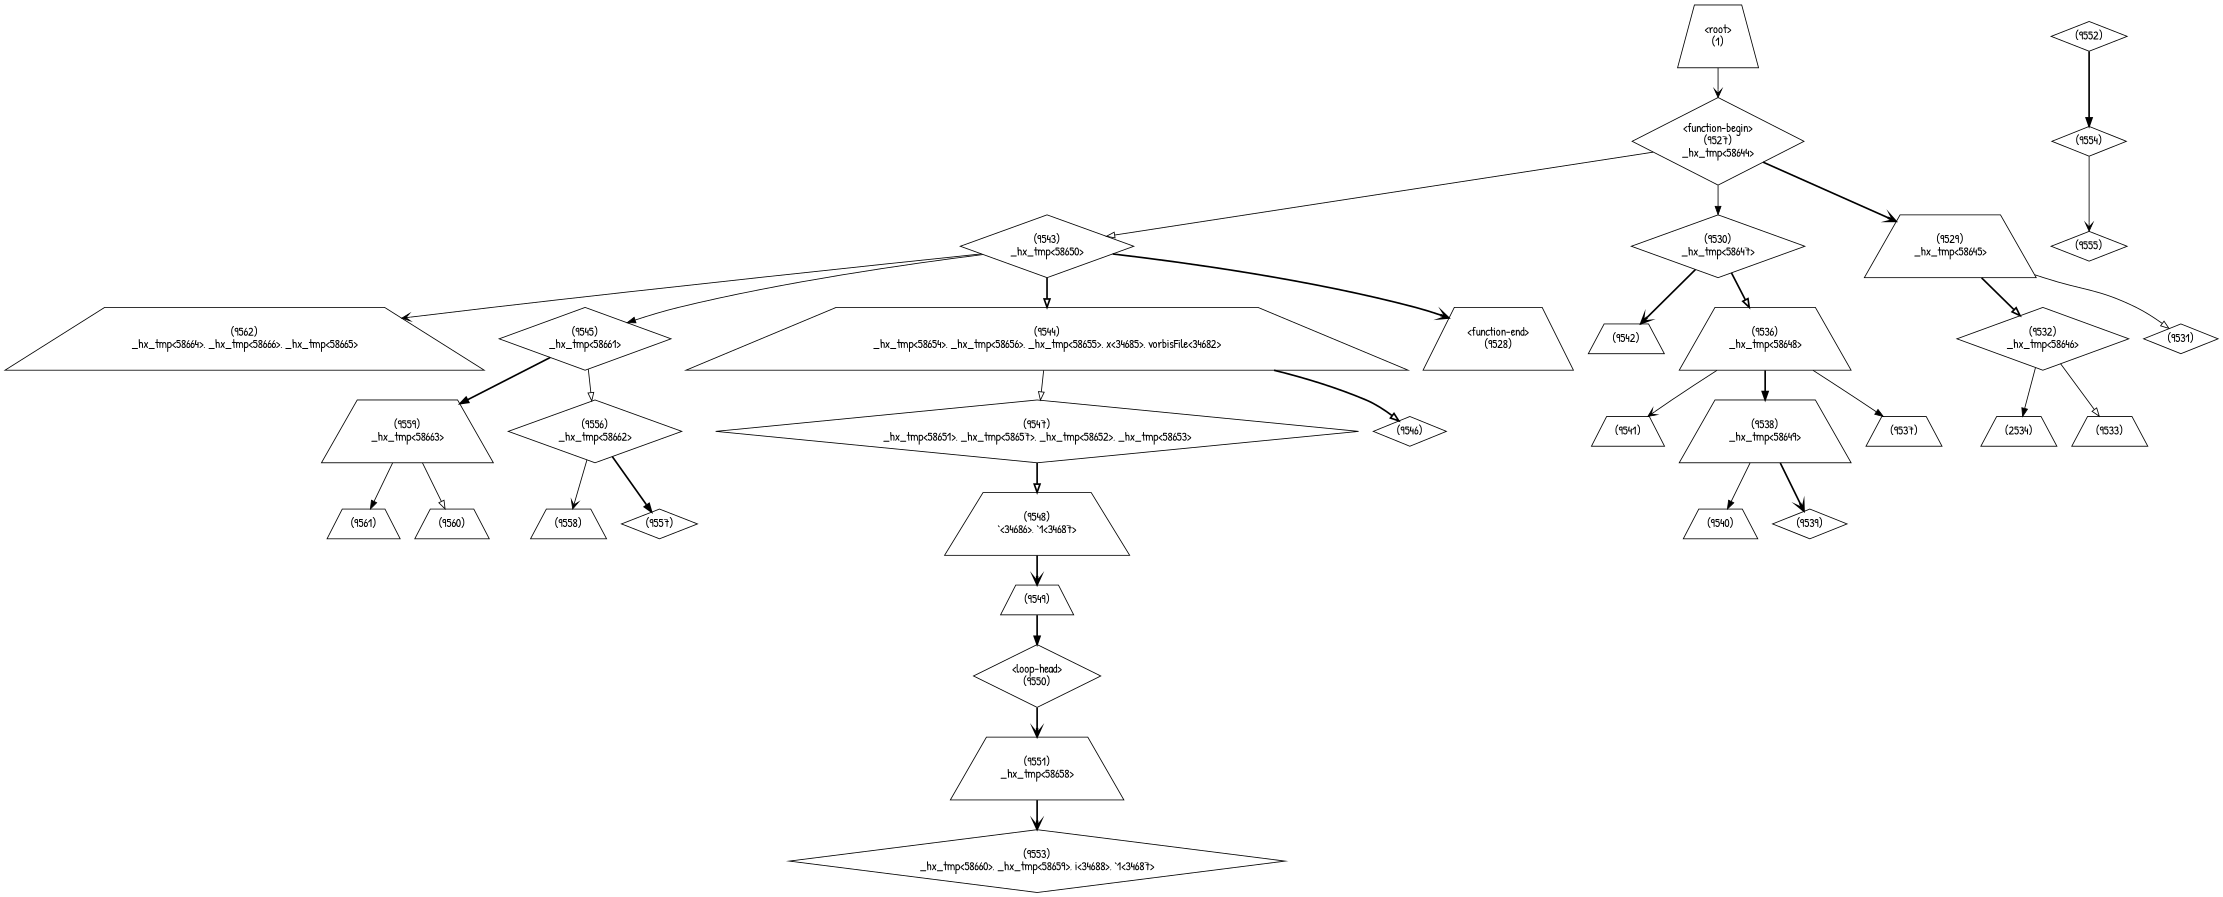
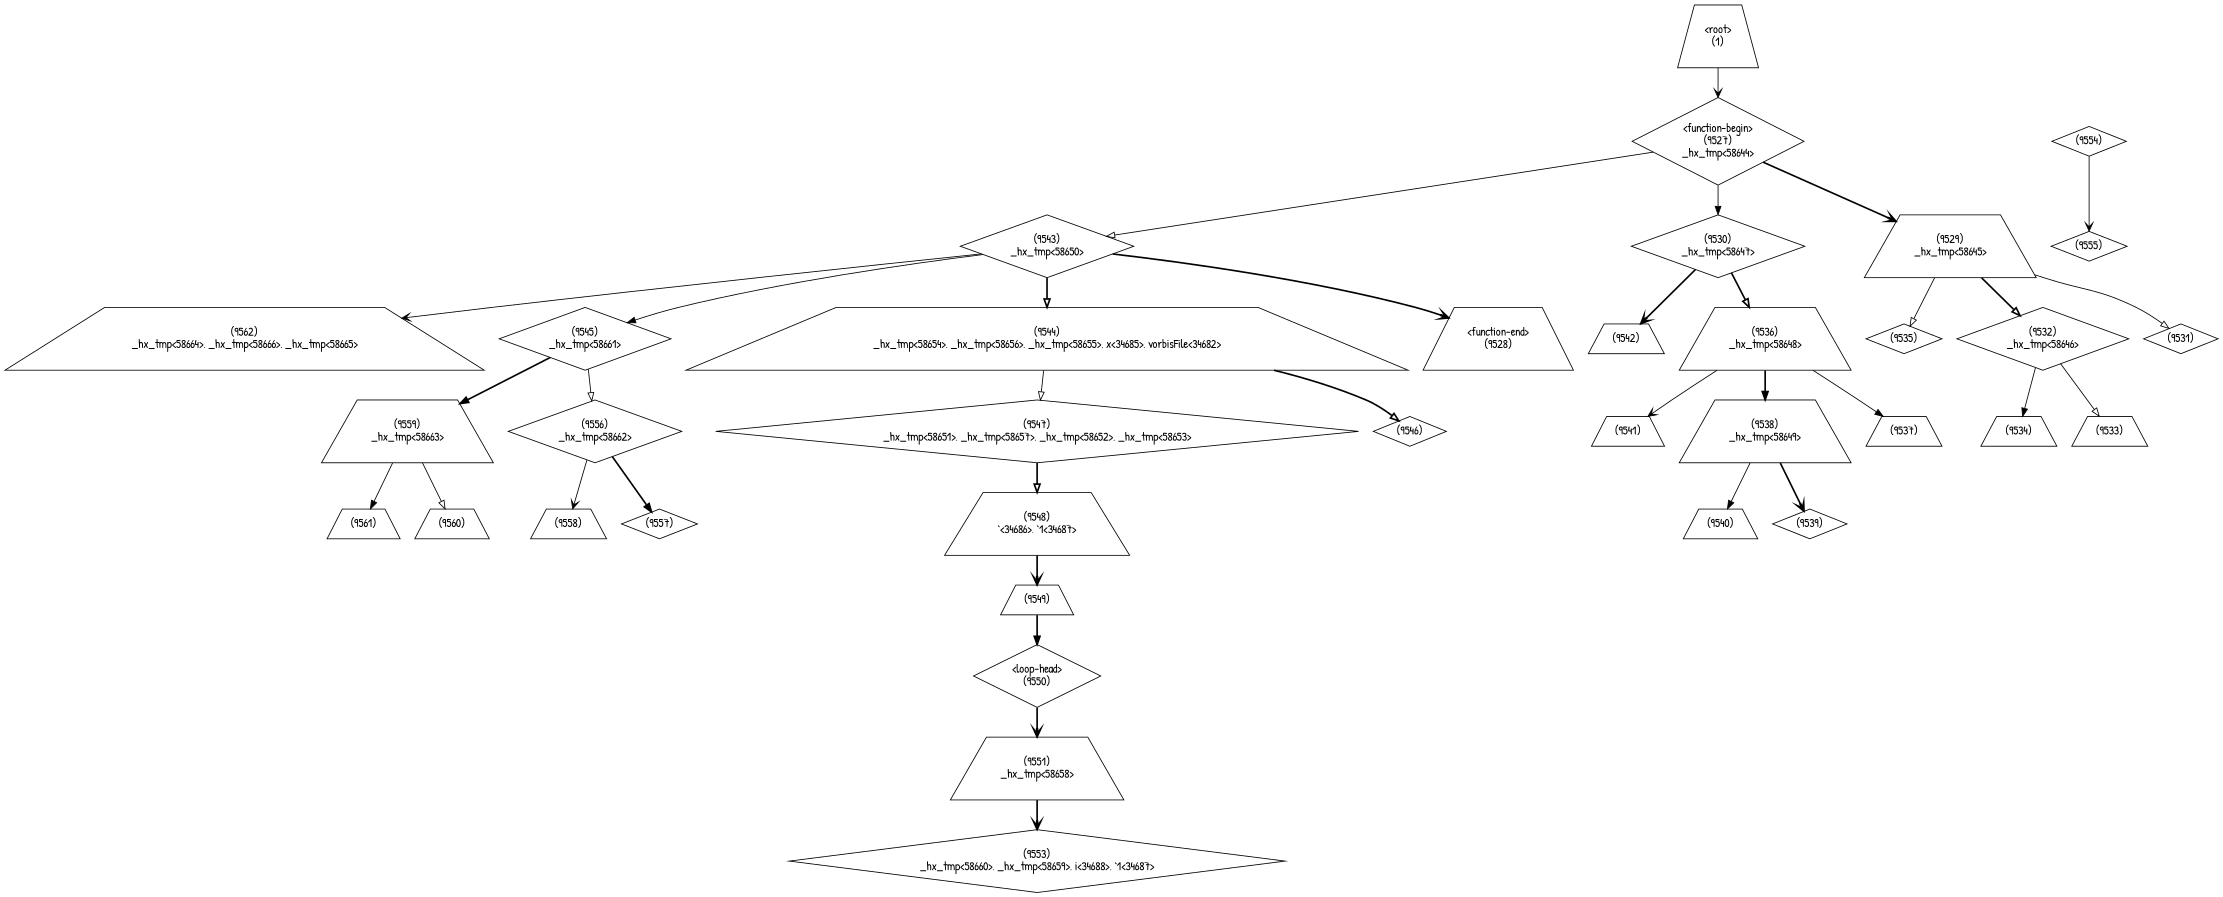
node "(9552)": removed
node "(9535)": added
node "(2534)": label "(2534)" -> "(9534)"
